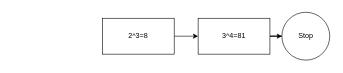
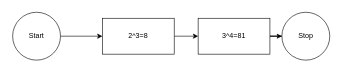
node "Start": added
edge "Start" -> "2^3=8": added
